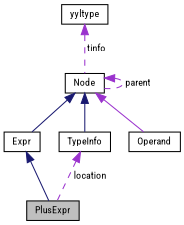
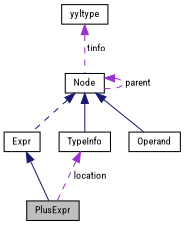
edge "Expr" -> "Node": style solid -> dashed
edge "Operand" -> "Node": color darkorchid3 -> midnightblue
